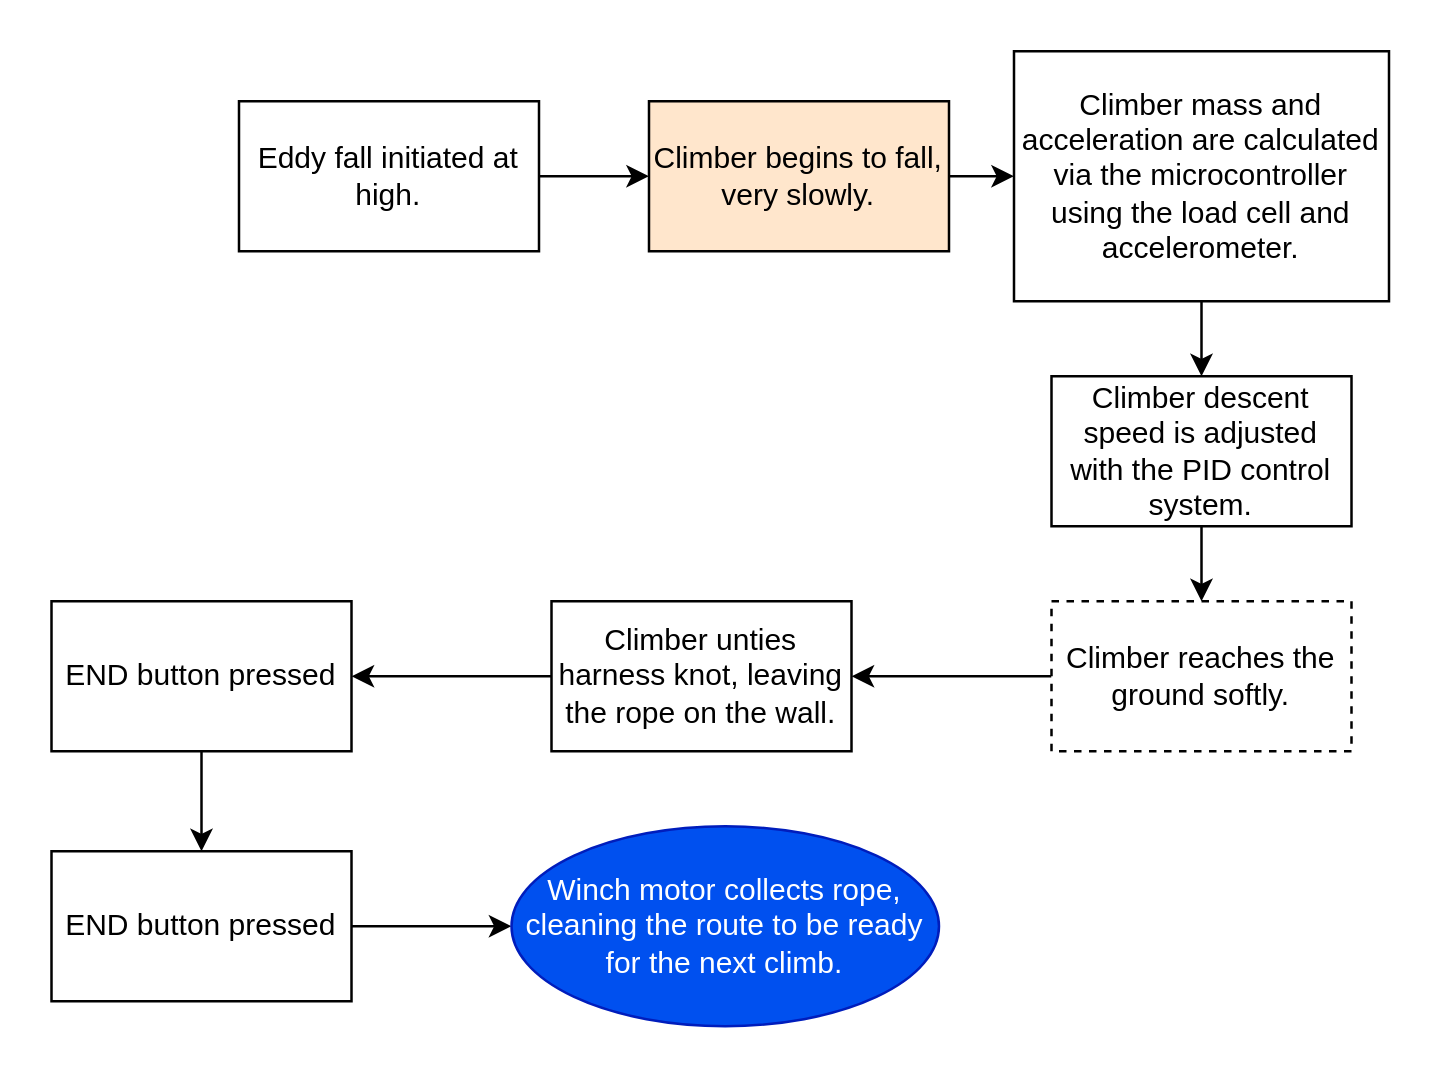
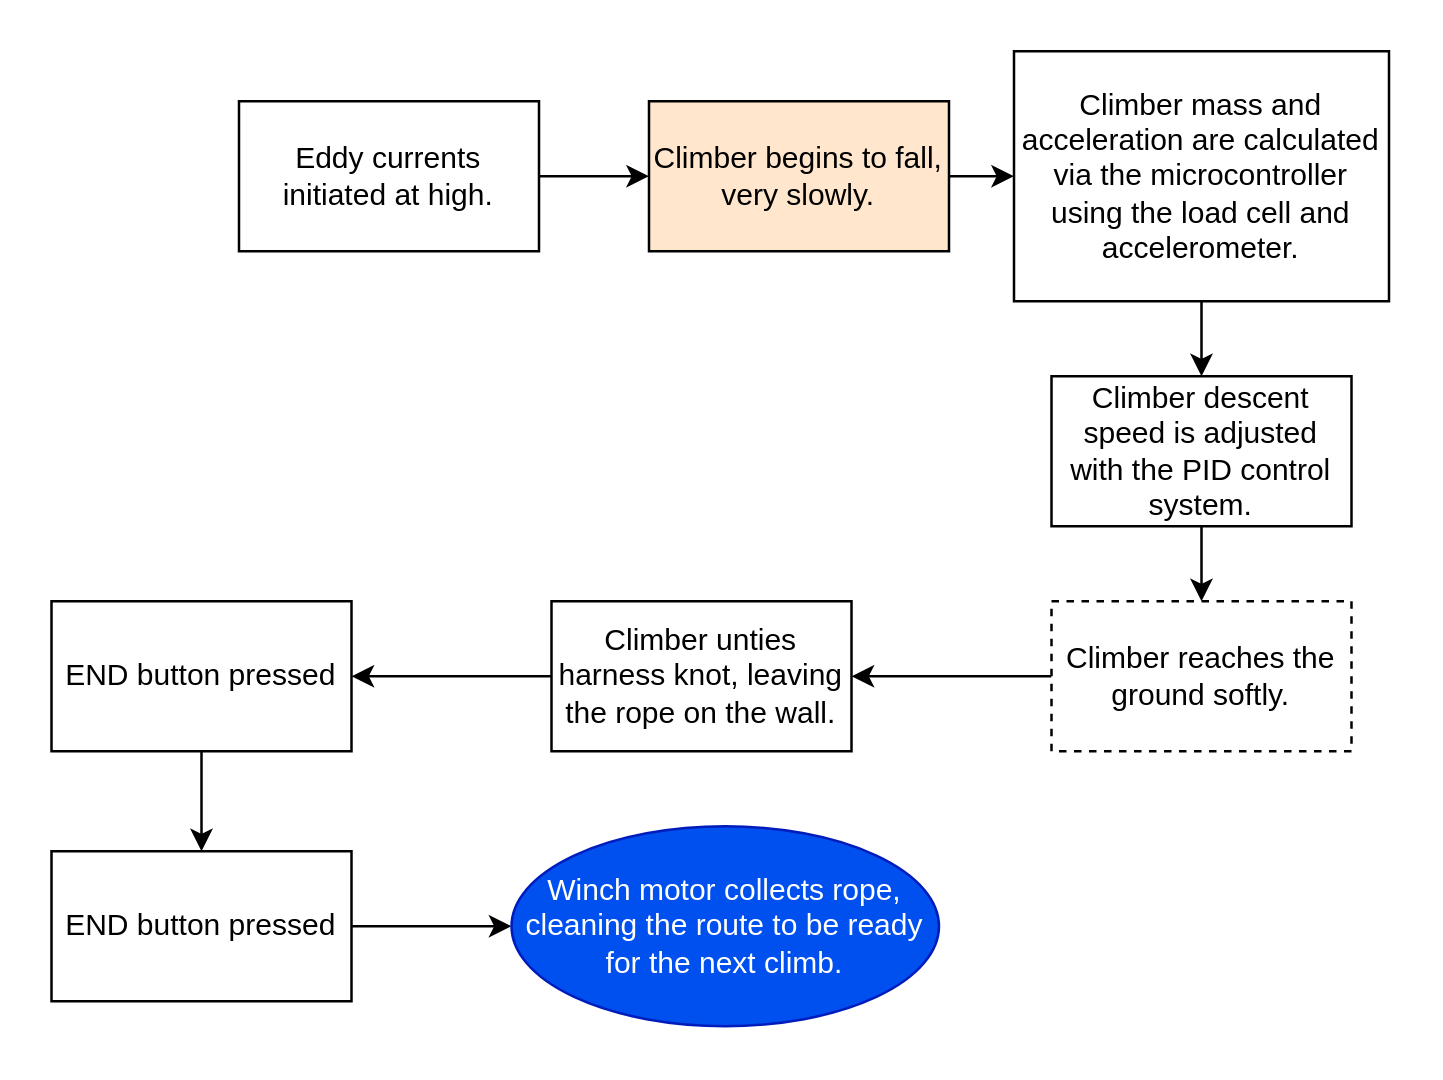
node "Eddy fall initiated at high.": label "Eddy fall initiated at high." -> "Eddy currents initiated at high."
